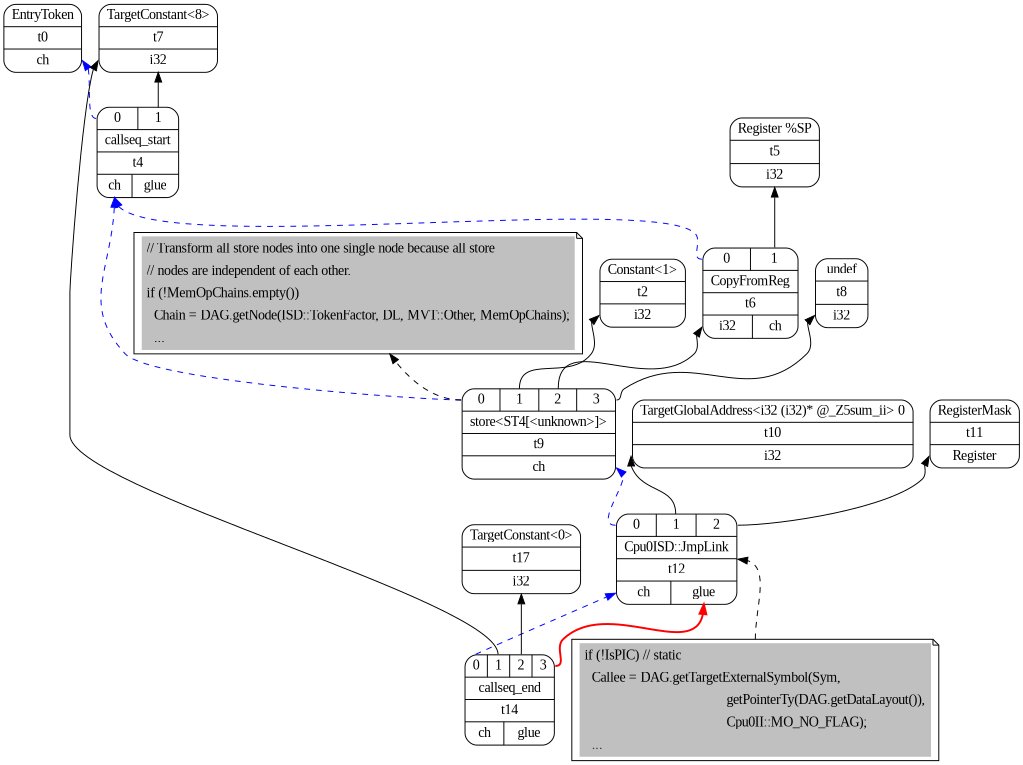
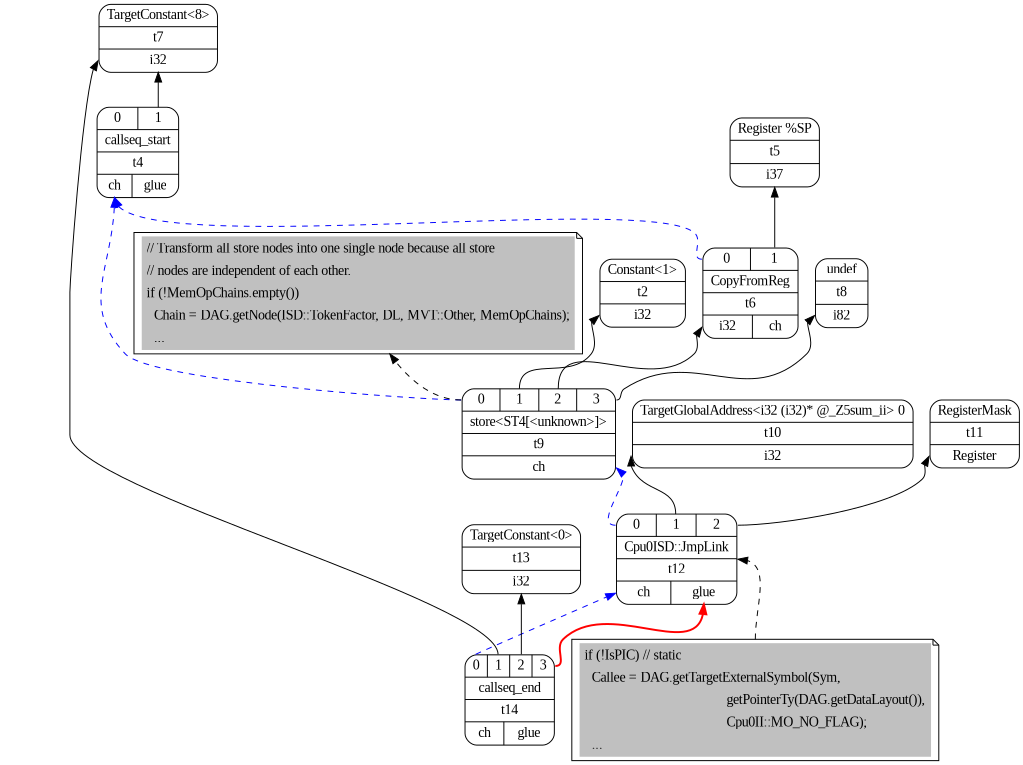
node "EntryToken": removed
node "Register %SP": text "i32" -> "i37"
node "undef": text "i32" -> "i82"
node "TargetConstant<0>": text "t17" -> "t13"
